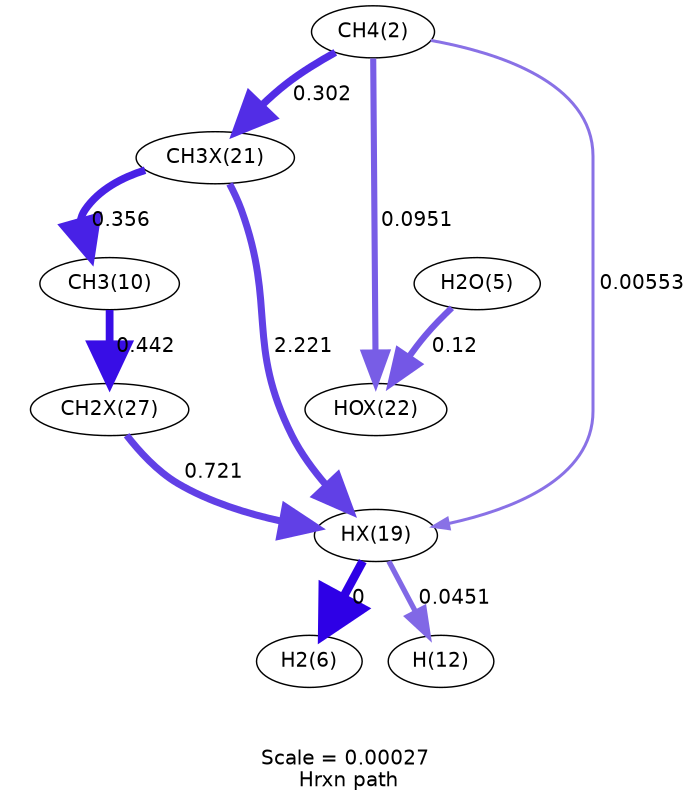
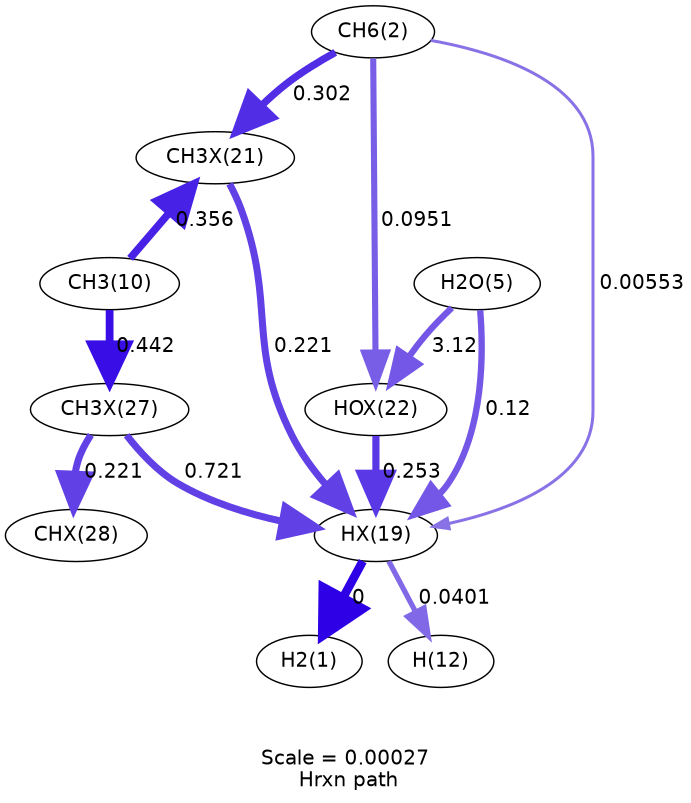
node "CH4(2)": label "CH4(2)" -> "CH6(2)"
edge "CH3X(21)" -> "CH3(10)": reversed
edge "CH3X(21)" -> "HX(19)": label " 2.221" -> " 0.221"
edge "H2O(5)" -> "HOX(22)": label " 0.12" -> " 3.12"
edge "H2O(5)" -> "HX(19)": added, label "0.12"
node "CH2X(27)": label "CH2X(27)" -> "CH3X(27)"
edge "HOX(22)" -> "HX(19)": added, label "0.253"
node "CHX(28)": added
edge "HX(19)" -> "H(12)": label " 0.0451" -> " 0.0401"
node "H2(6)": label "H2(6)" -> "H2(1)"
